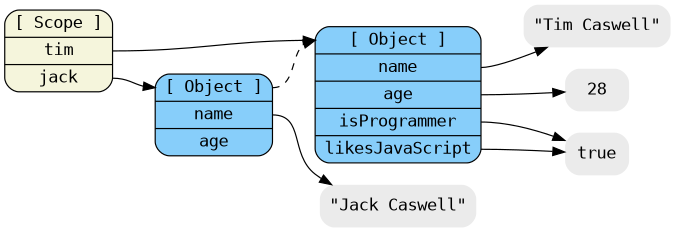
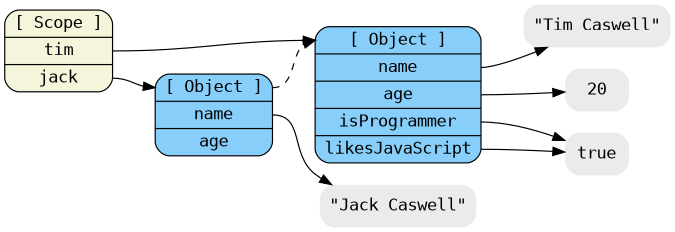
node "28": label "28" -> "20"
